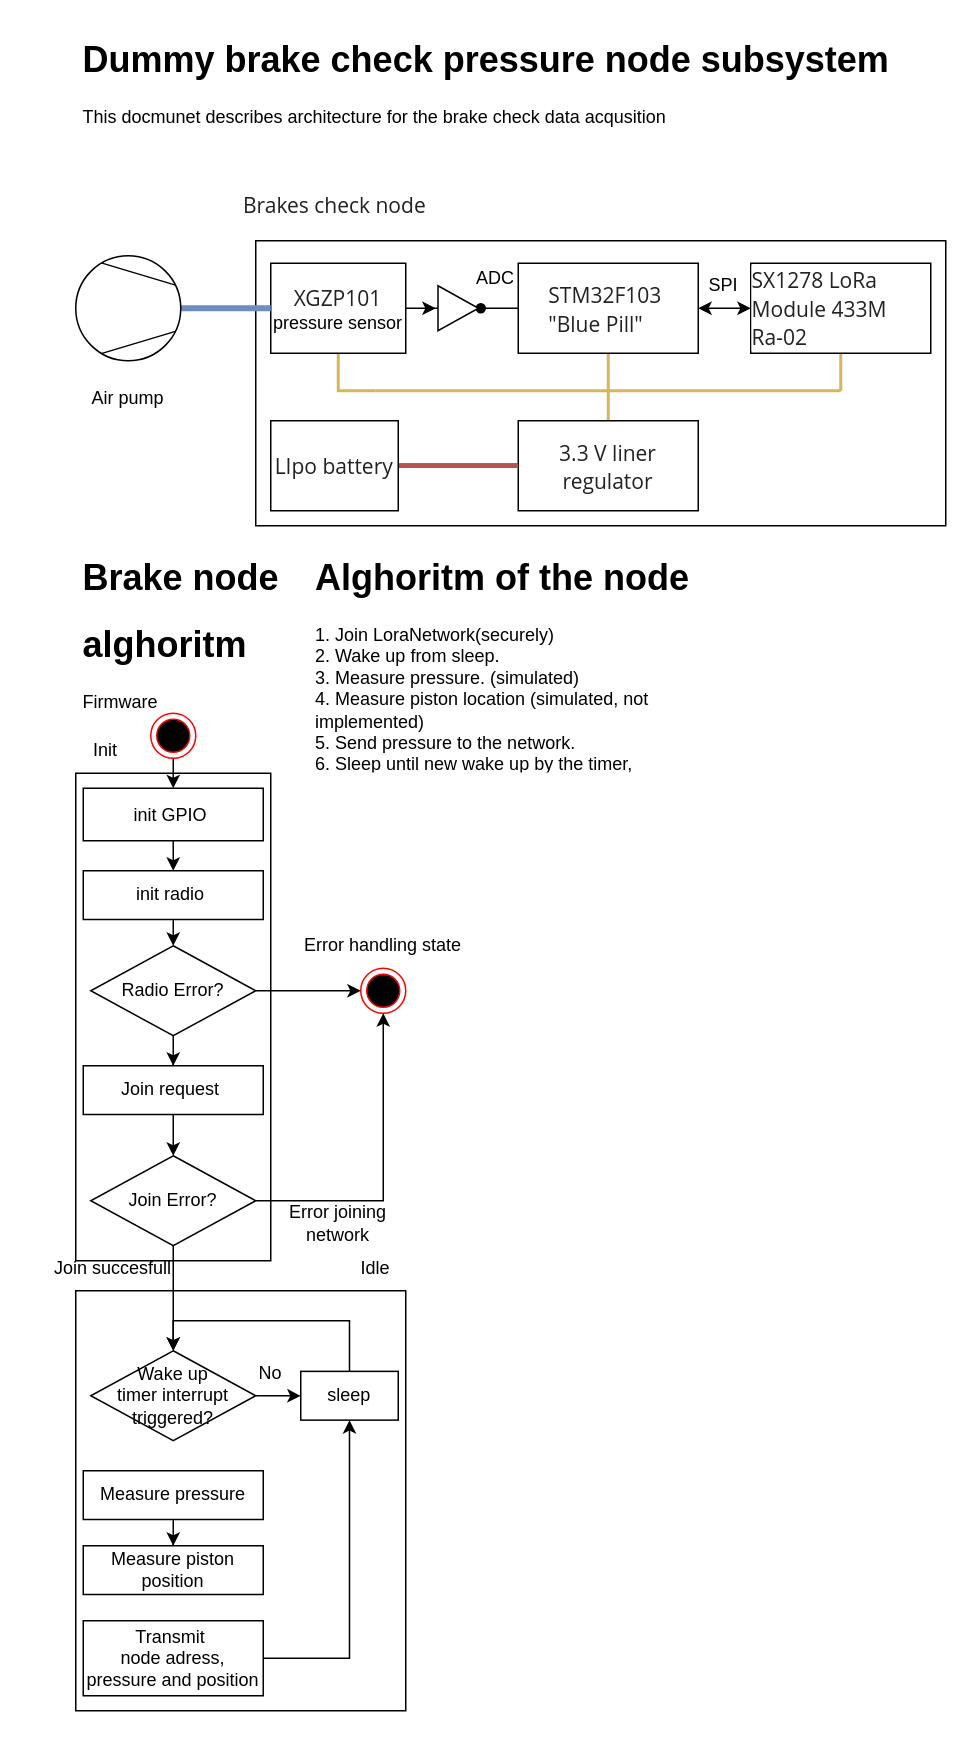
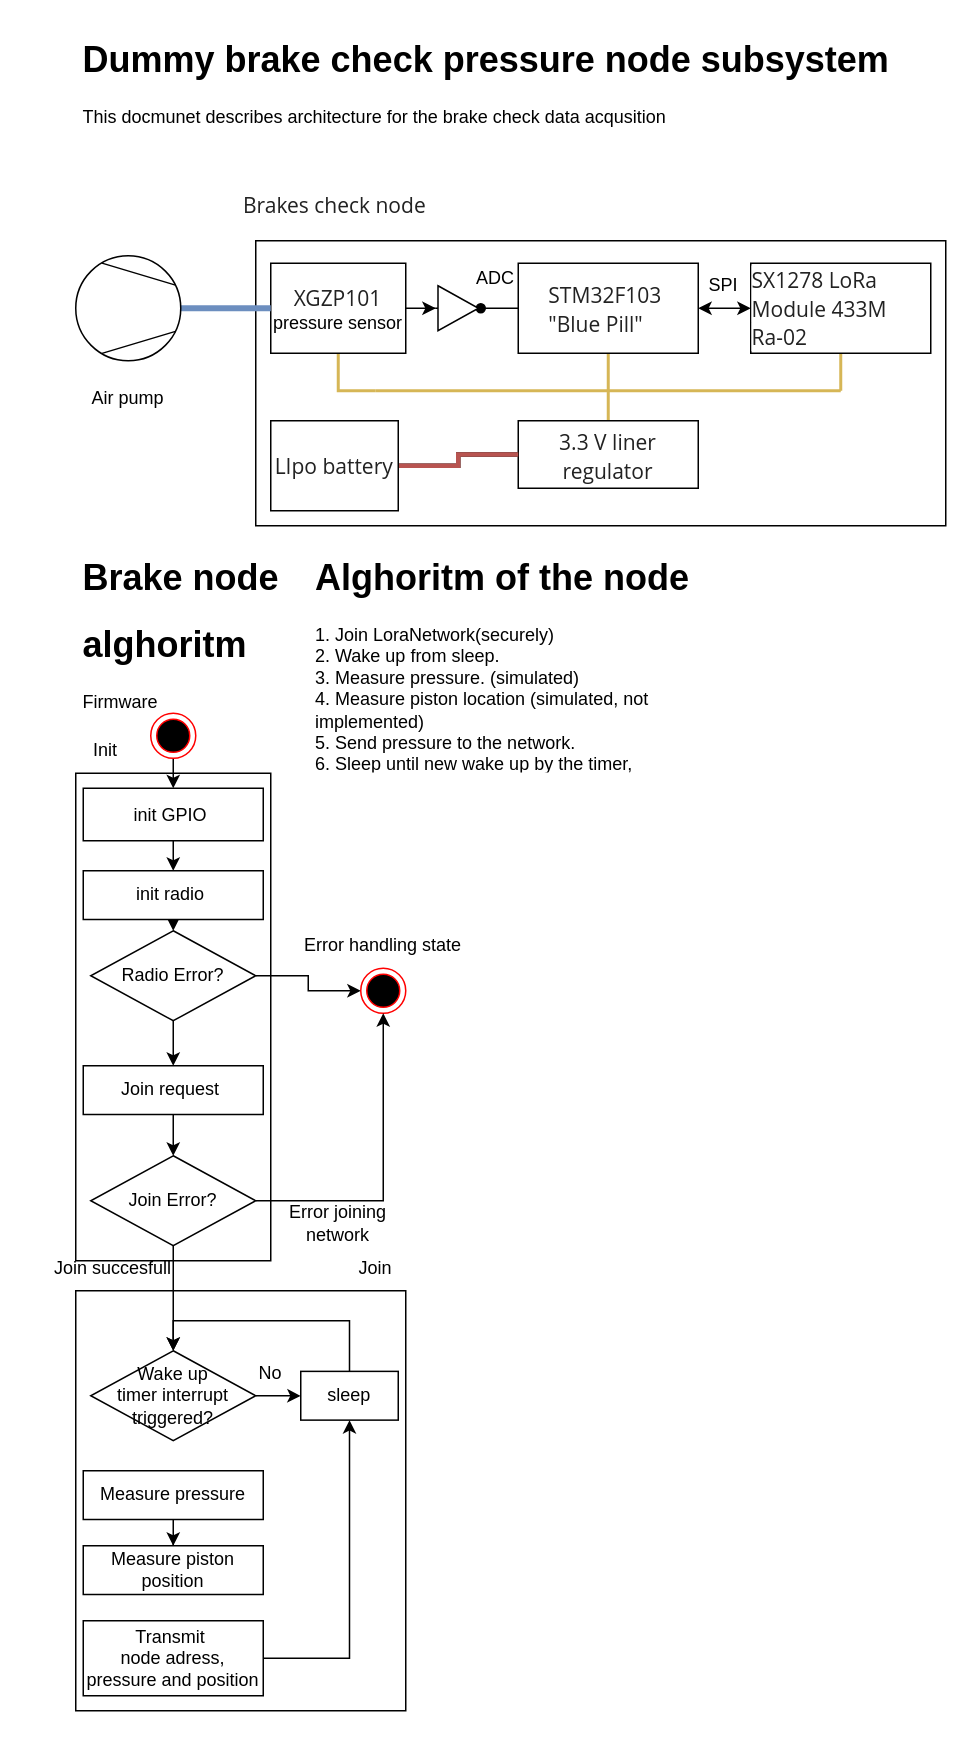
node "3.3 V liner regulator": size 180x90 -> 180x68
node "Radio Error?": moved (173, 991) -> (173, 976)
node "Idle": label "Idle" -> "Join"
